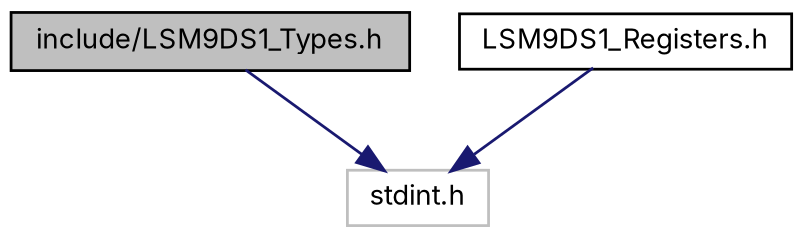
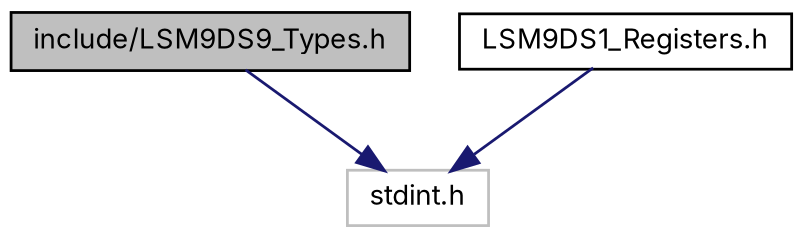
node "include/LSM9DS1_Types.h": label "include/LSM9DS1_Types.h" -> "include/LSM9DS9_Types.h"
